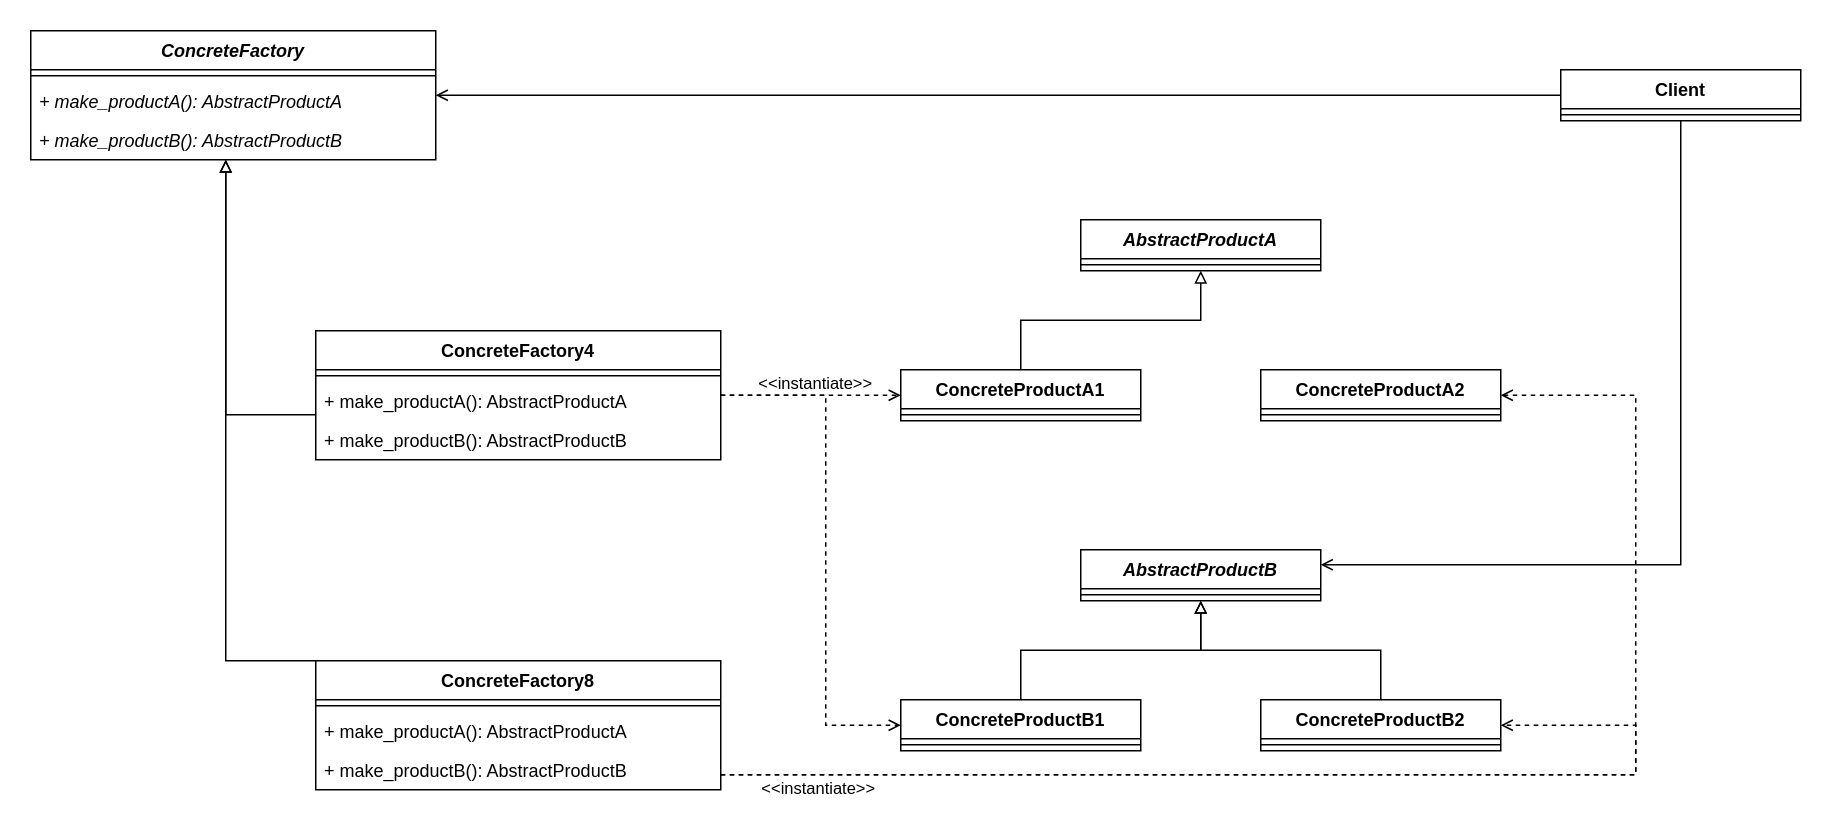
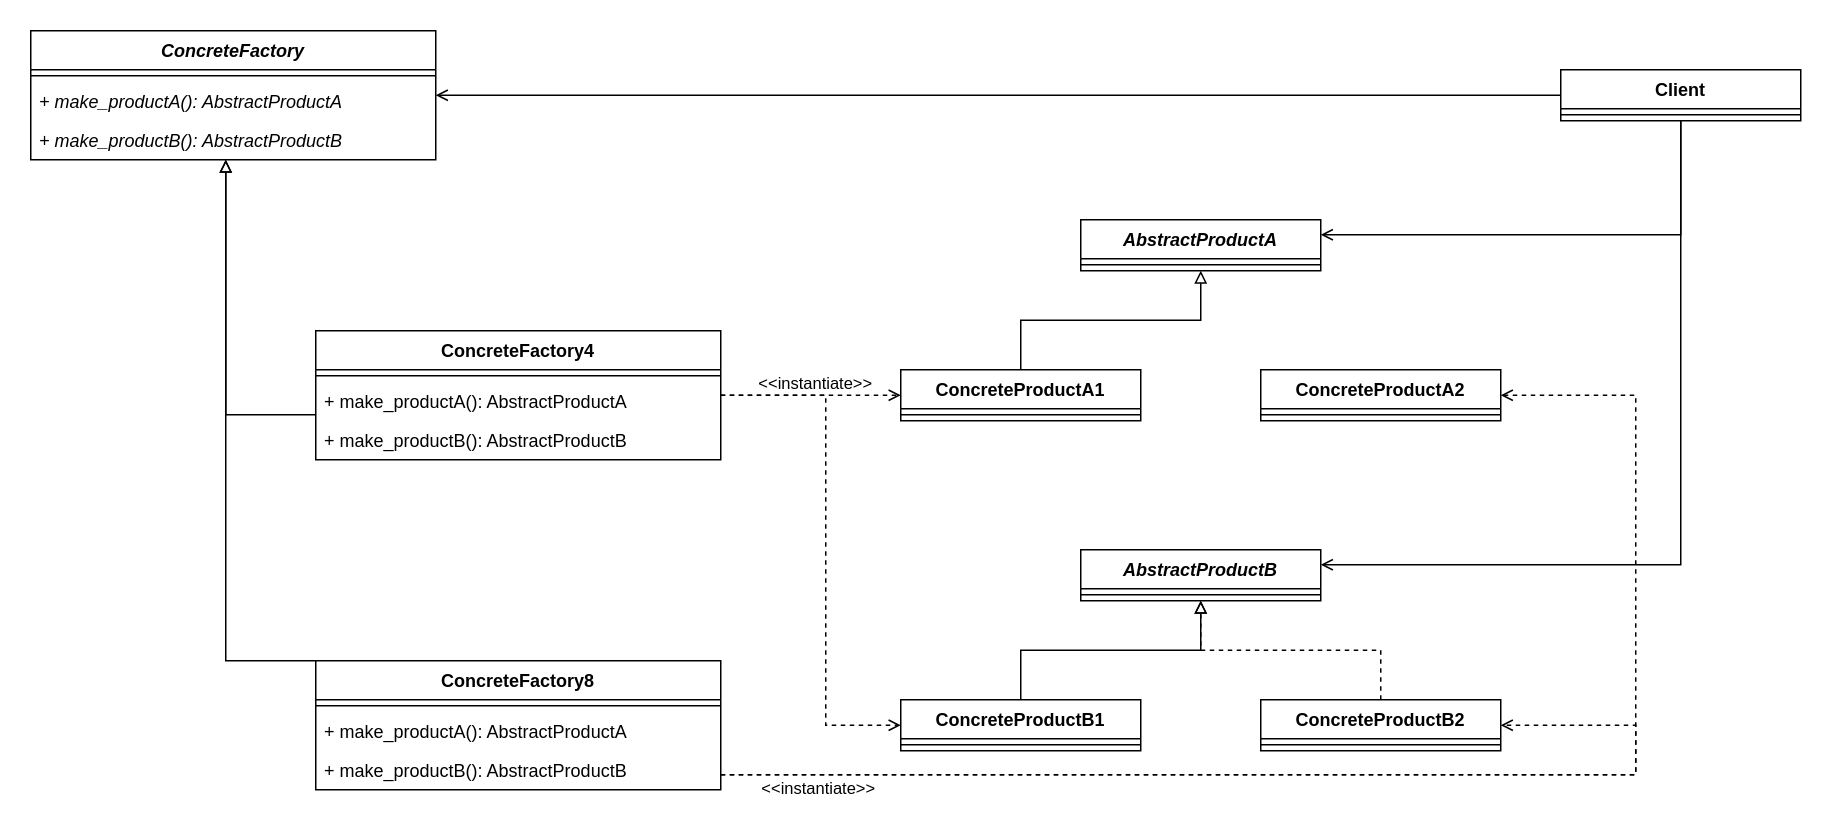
edge "Client" -> "AbstractProductA": added
edge "ConcreteProductB2" -> "AbstractProductB": style solid -> dashed
